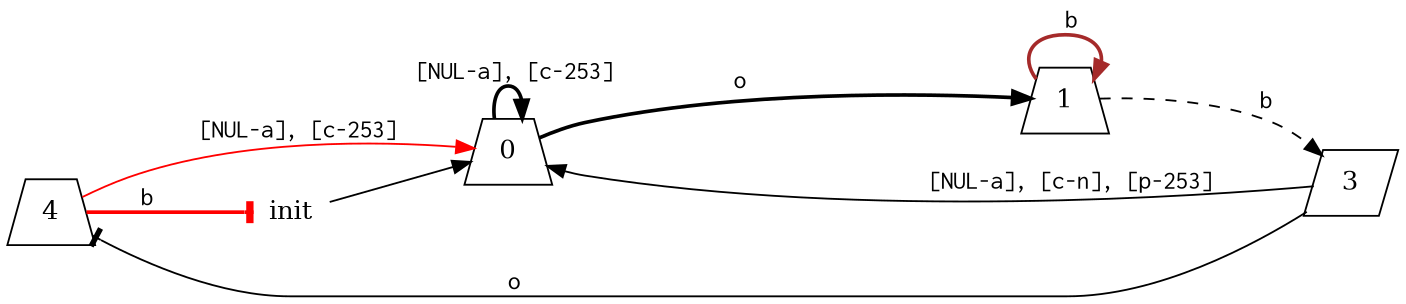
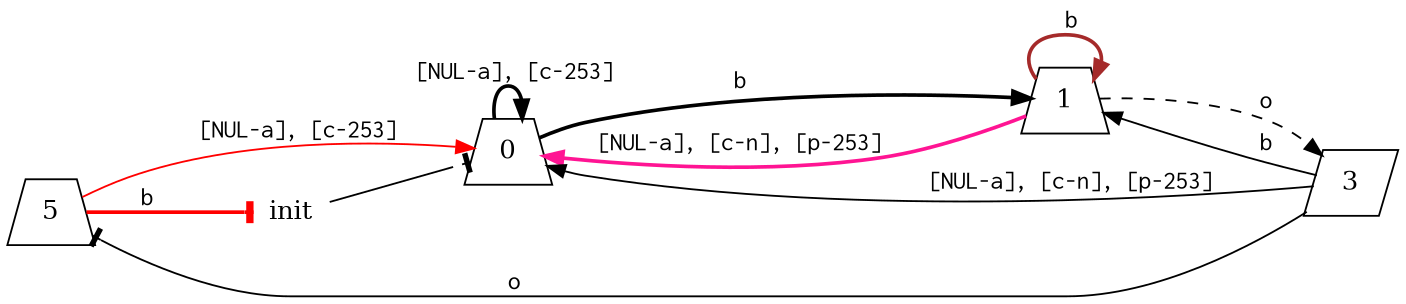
edge "0" -> "1": label " o" -> " b"
edge "1" -> "3": label " b" -> " o"
edge "3" -> "1": added, label "b"
edge "1" -> "0": added, label "[NUL-a], [c-n], [p-253]"
edge "init" -> "0": arrowhead normal -> tee
node "4": label "4" -> "5"
